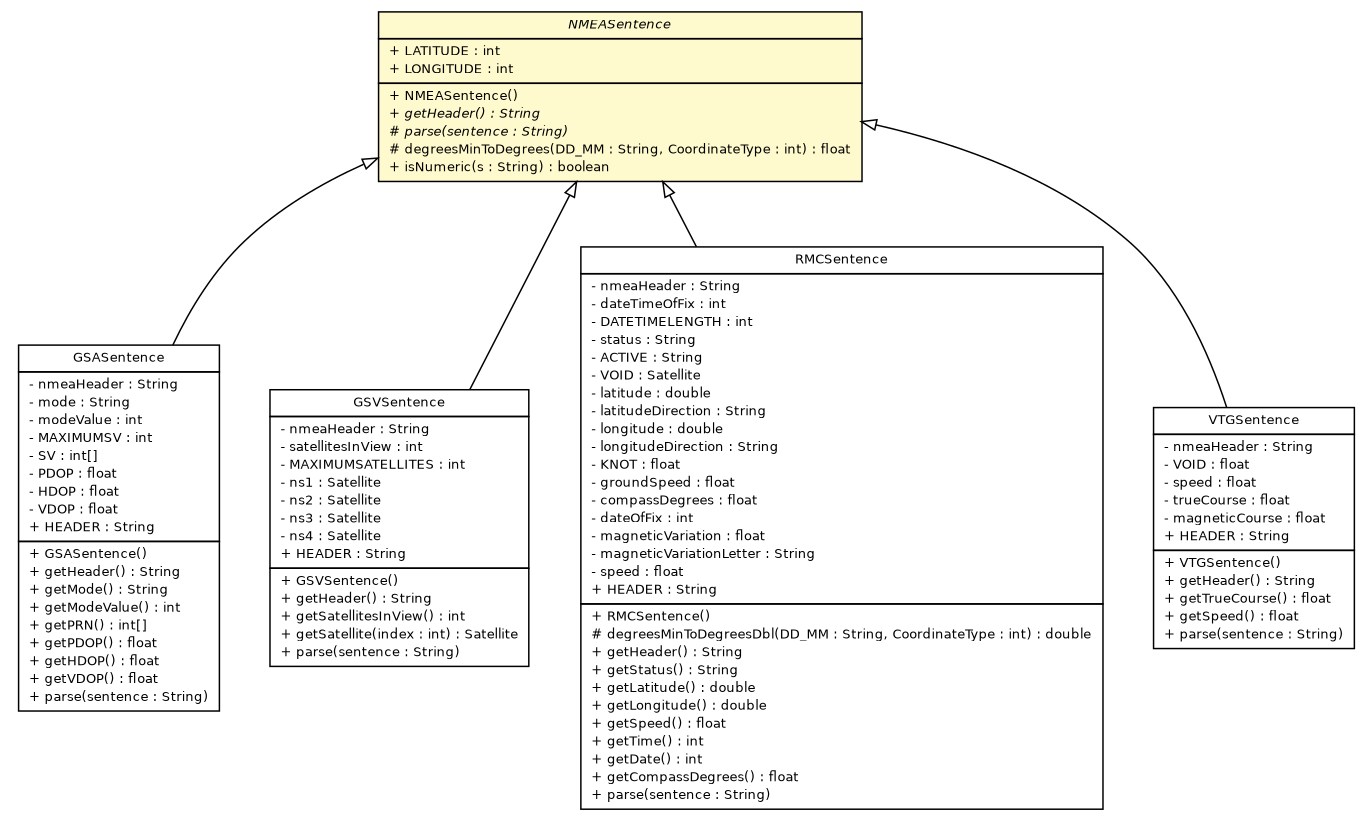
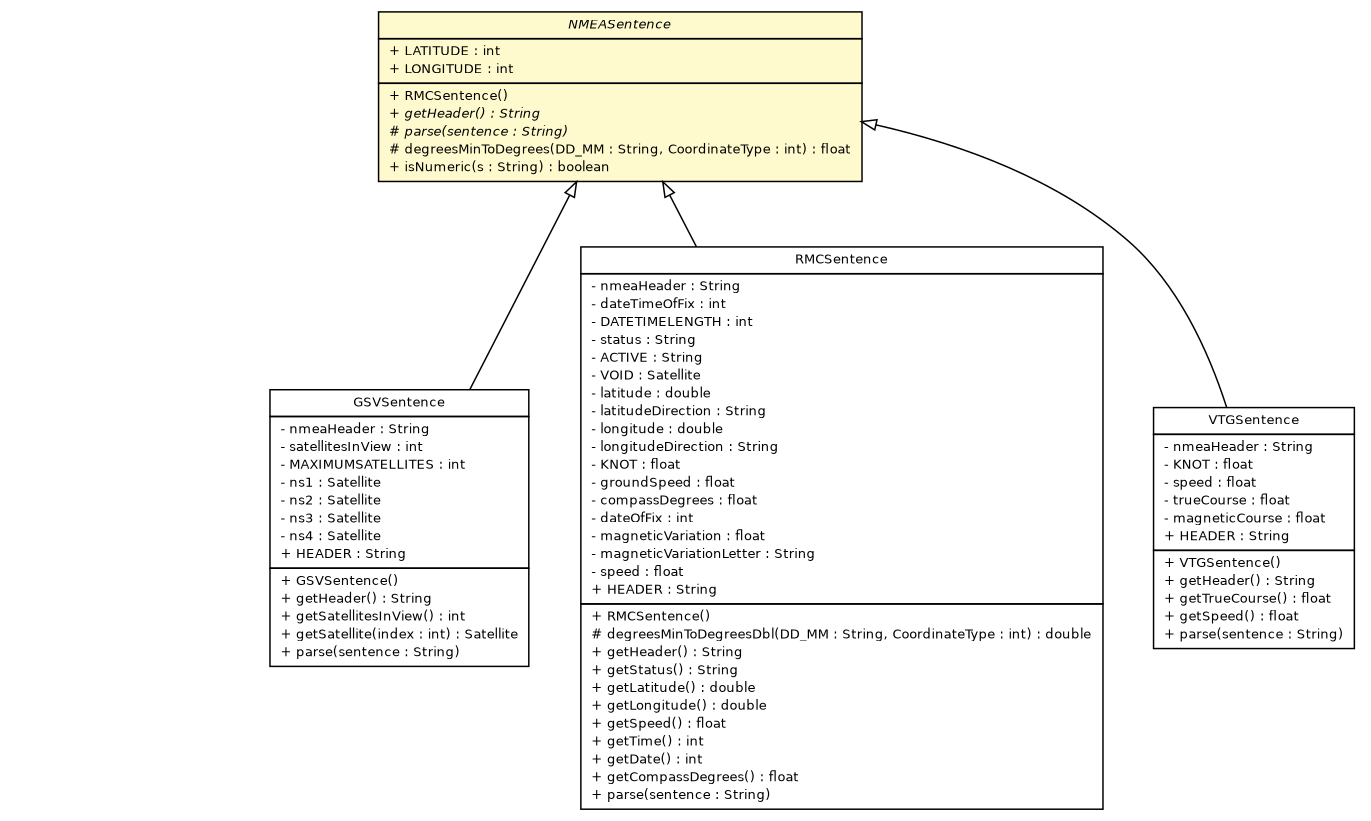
node "NMEASentence": text "+ NMEASentence()" -> "+ RMCSentence()"
node "VTGSentence": text "- VOID : float" -> "- KNOT : float"
node "GSASentence": removed
